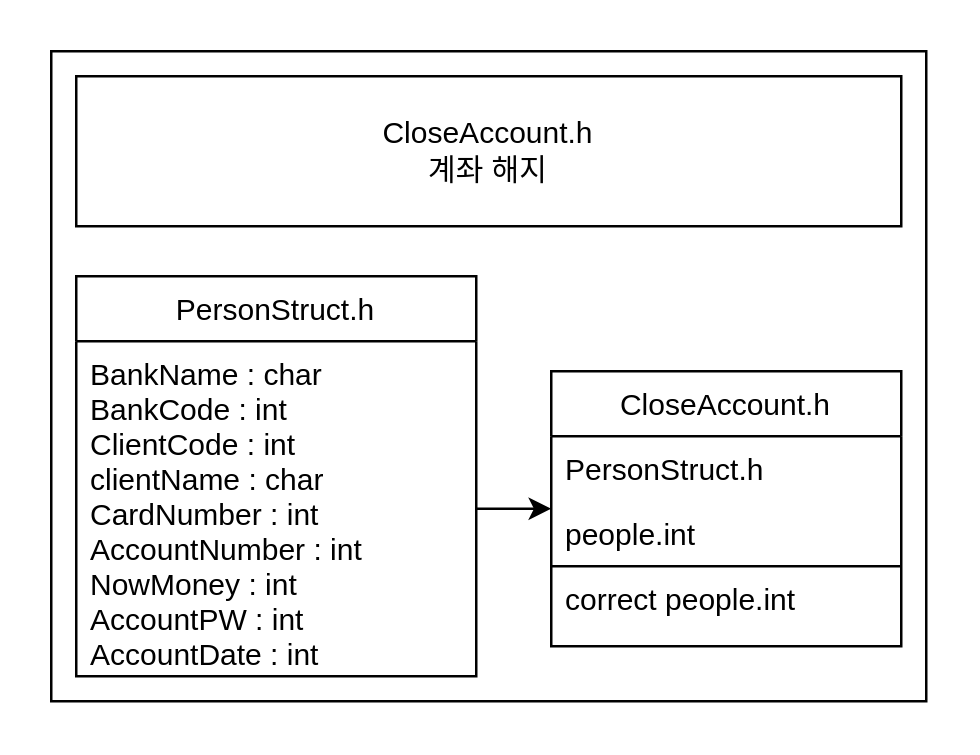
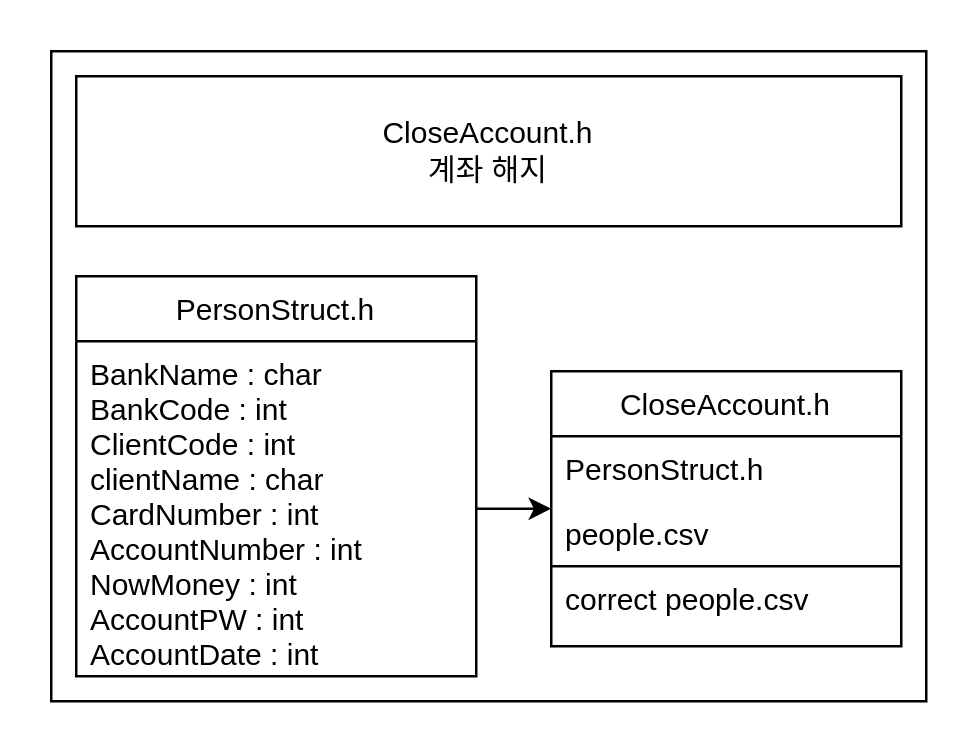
node "people.int": label "people.int" -> "people.csv"
node "correct people.int": label "correct people.int" -> "correct people.csv"
